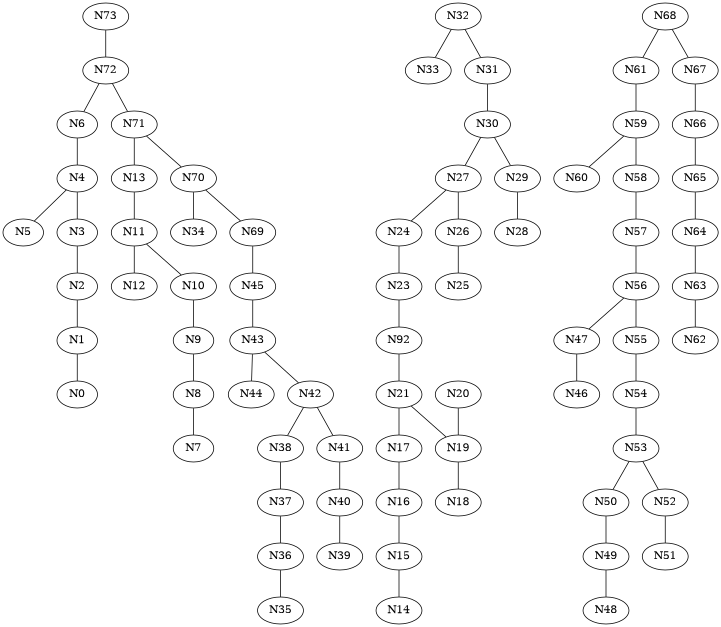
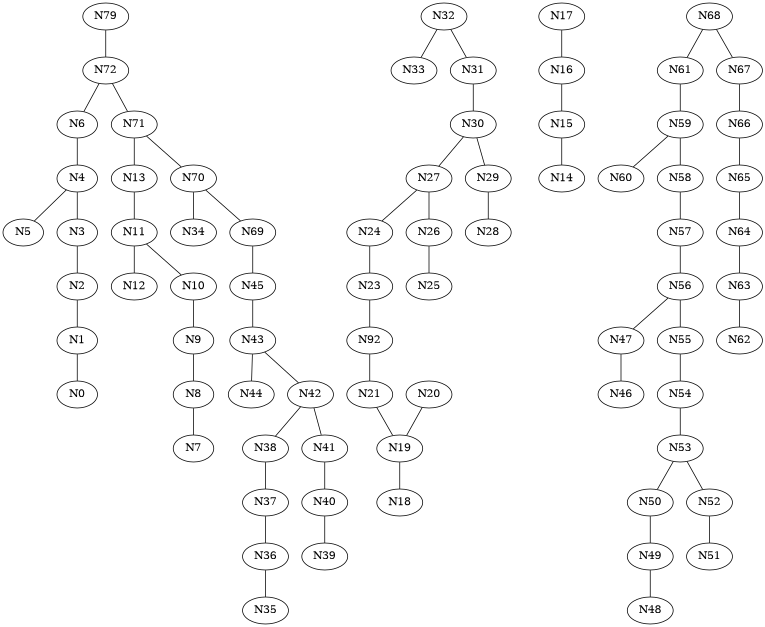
node "N73": label "N73" -> "N79"
edge "N21" -- "N17": removed
